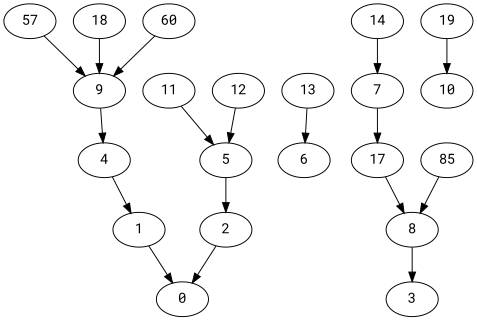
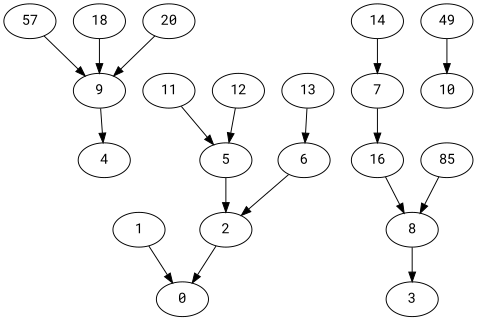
node "60": label "60" -> "20"
node "19": label "19" -> "49"
node "17": label "17" -> "16"
edge "4" -> "1": removed
edge "6" -> "2": added
